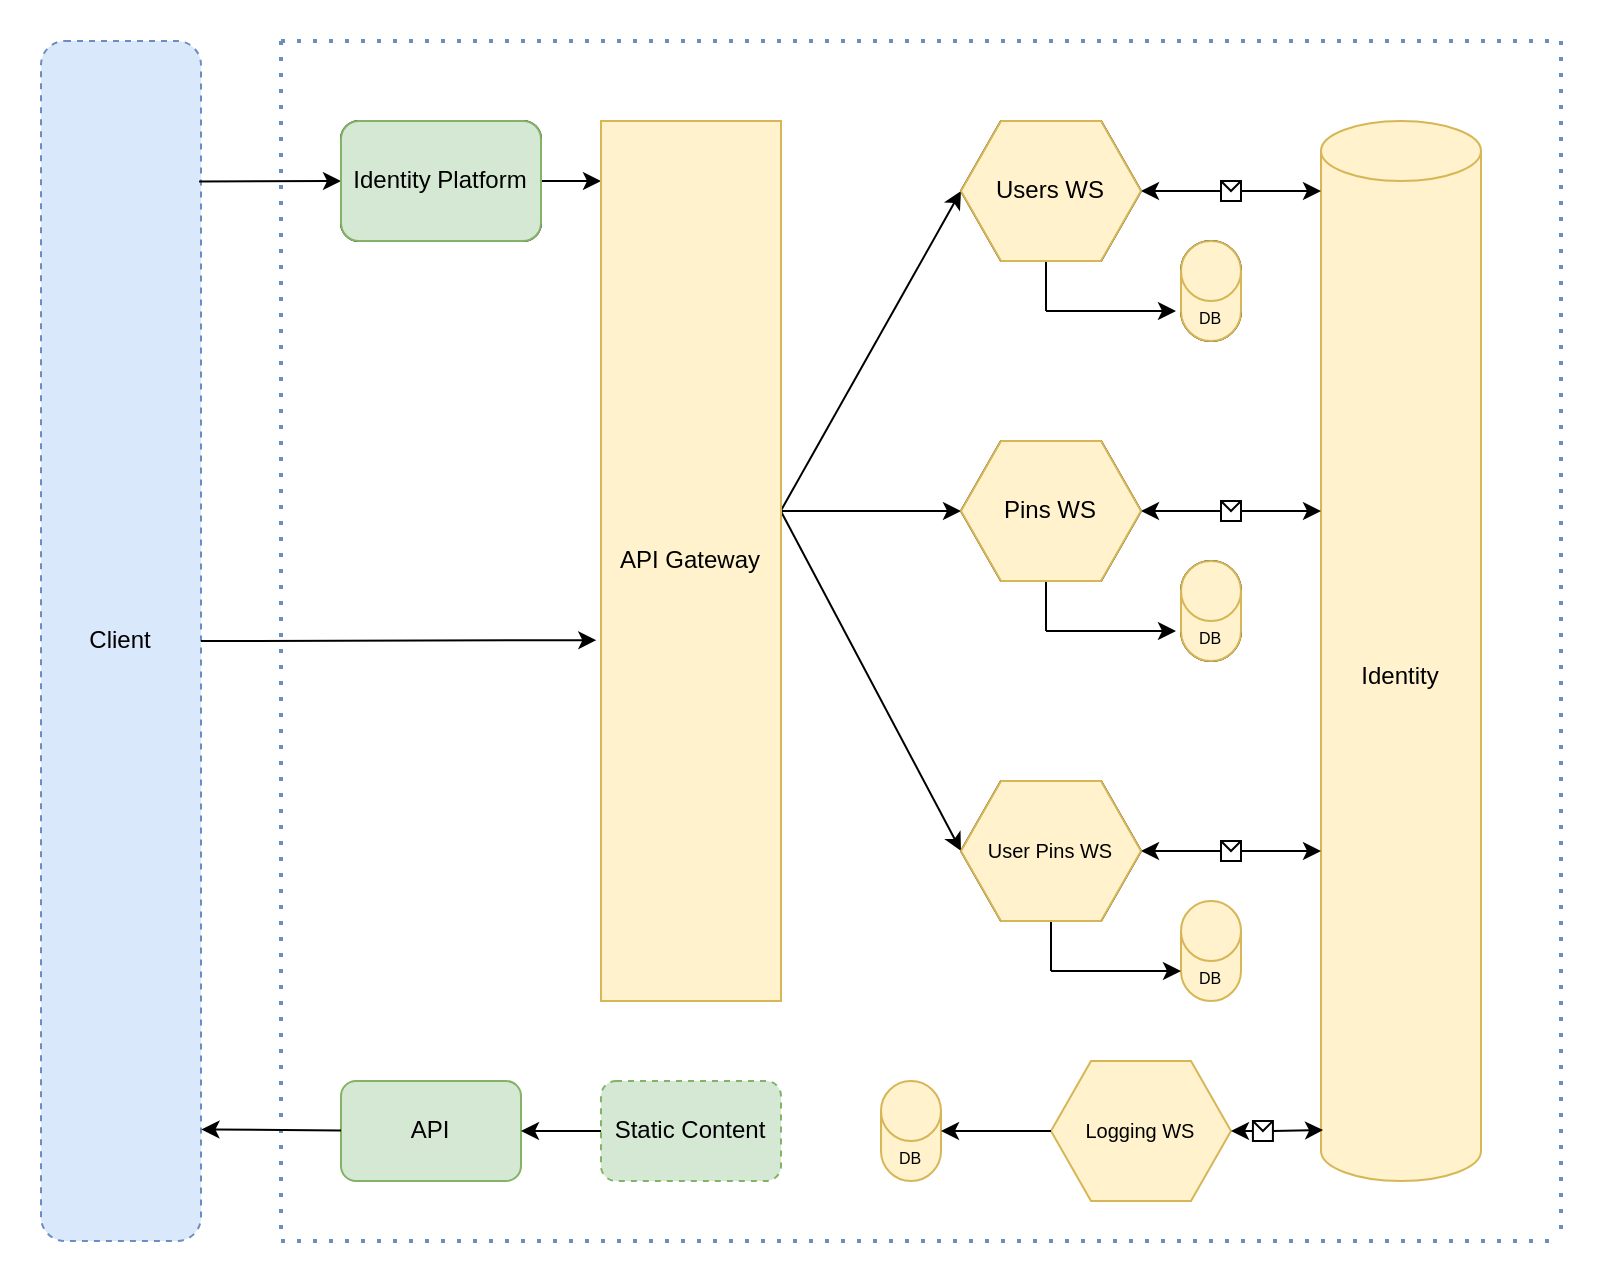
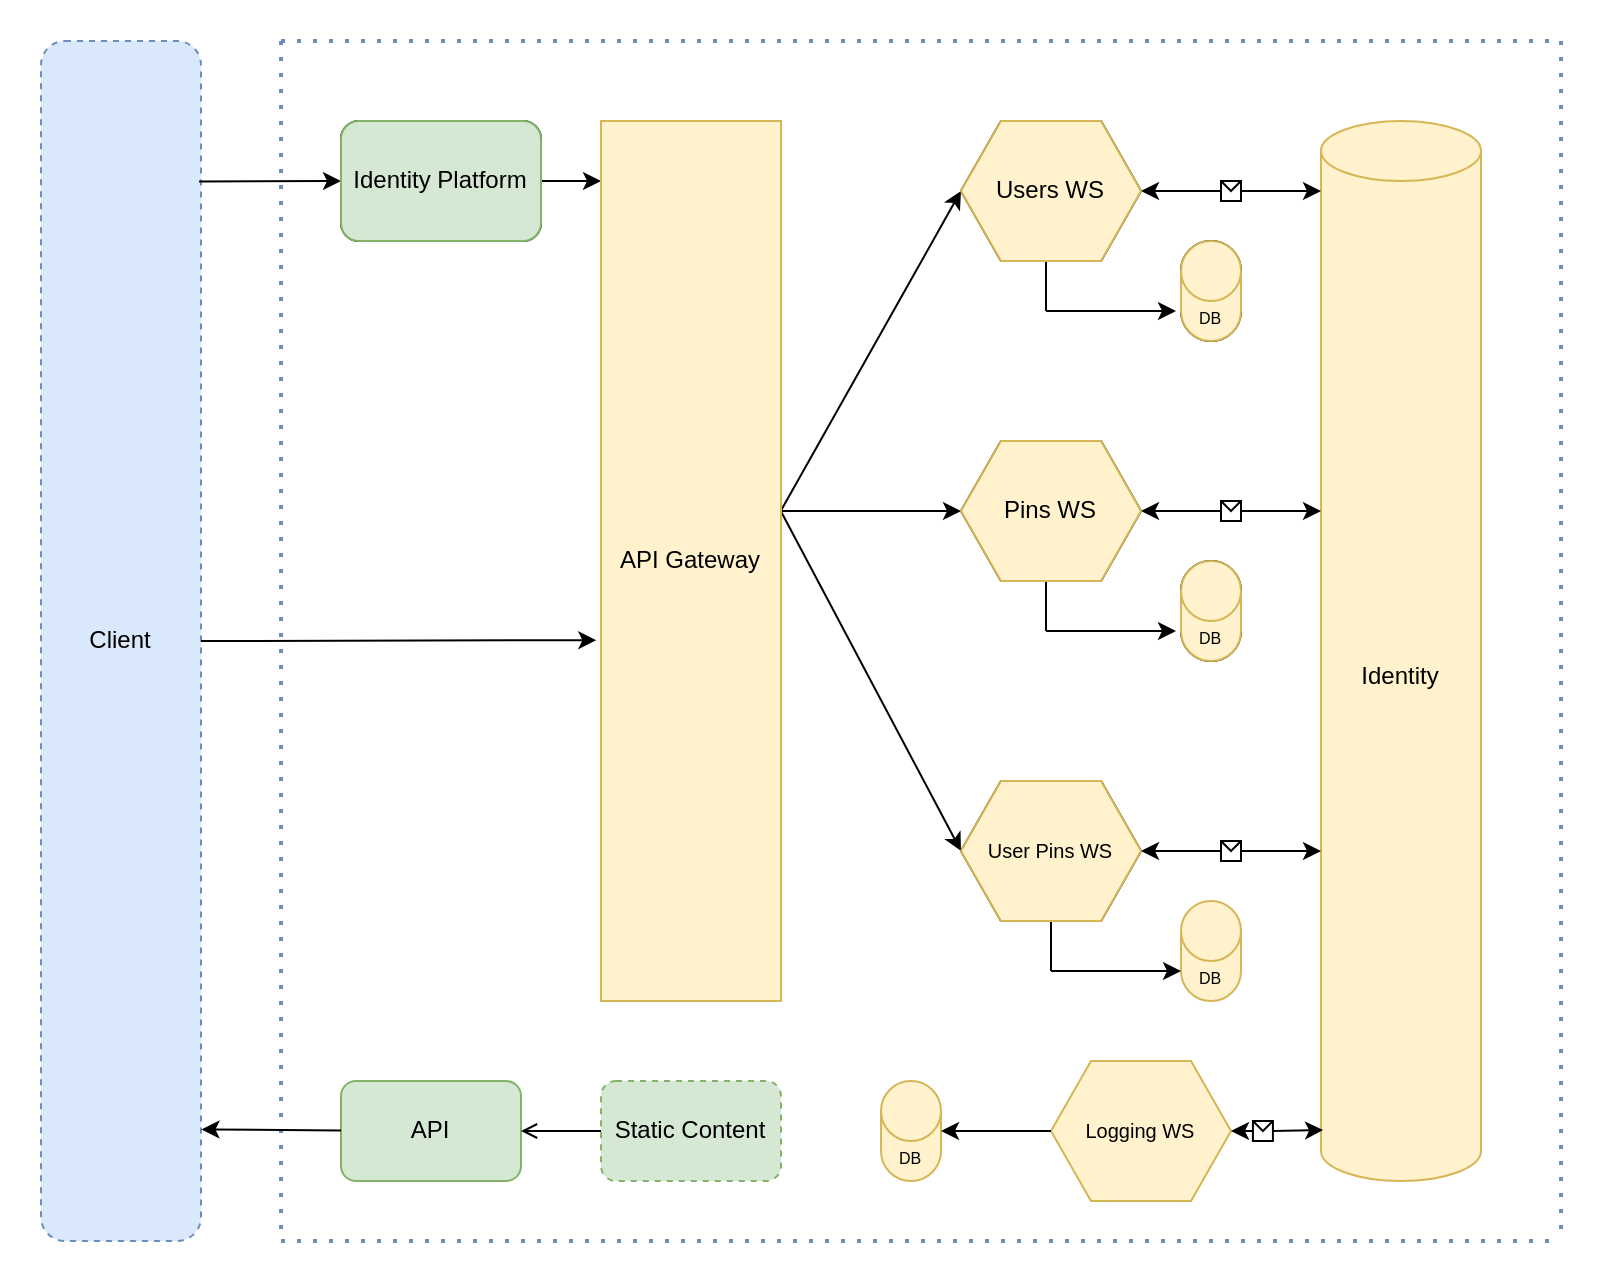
edge "Static Content" -> "API": arrowhead classic -> open
